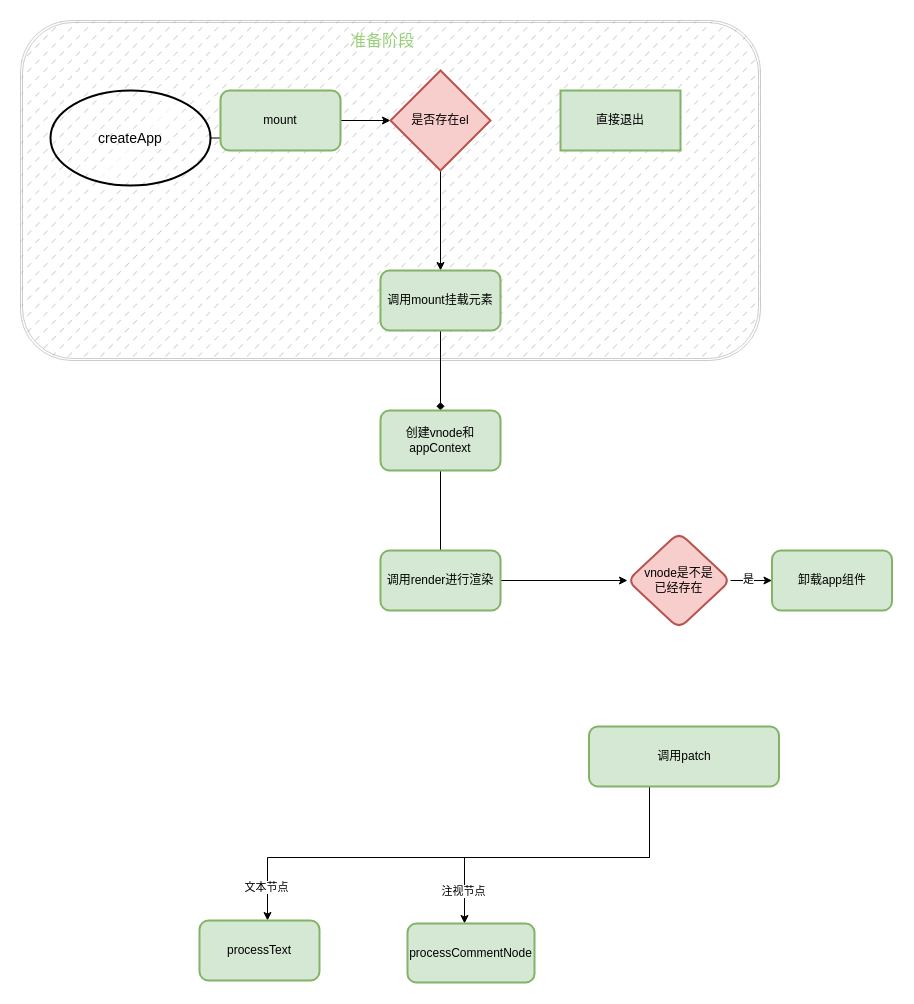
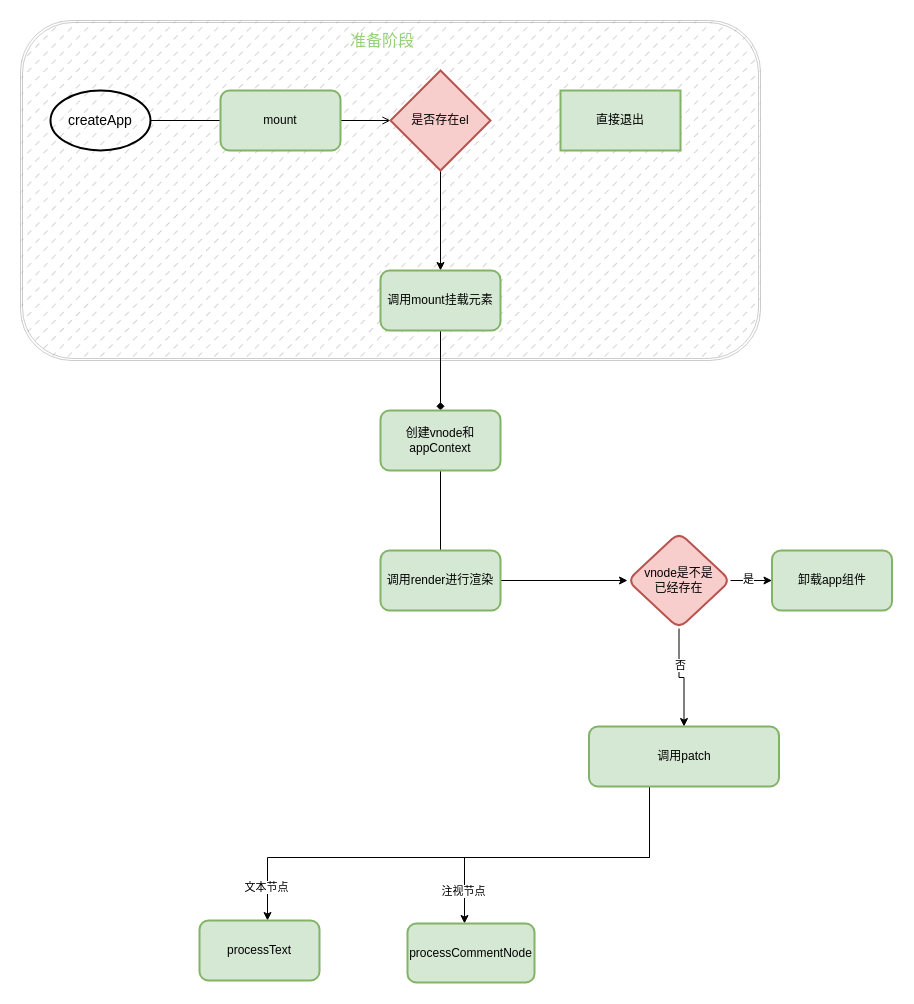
edge "mount" -> "是否存在el": arrowhead classic -> open
node "createApp": size 160x95 -> 100x60
edge "vnode是不是 已经存在" -> "调用patch": added, label "否"
